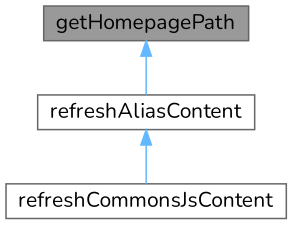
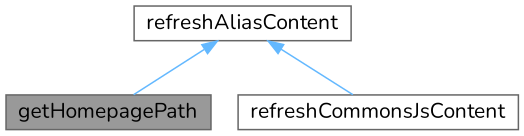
edge "refreshAliasContent" -> "getHomepagePath": reversed
